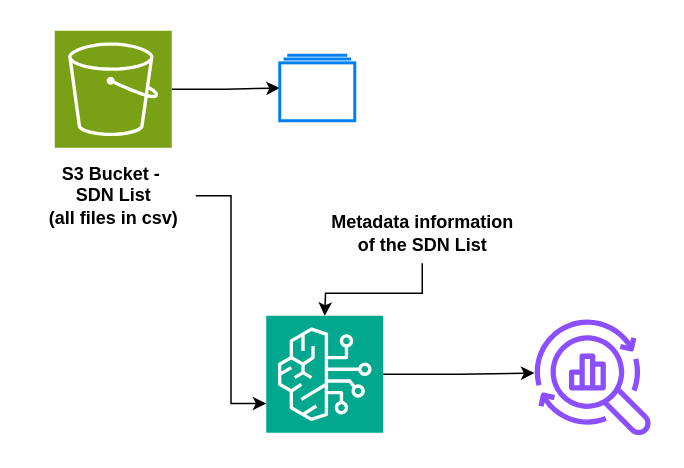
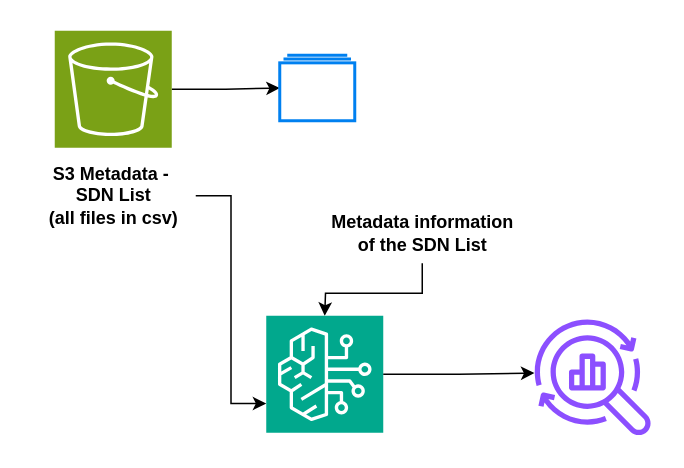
node "S3 Bucket - SDN List (all files in csv)": label "S3 Bucket - SDN List (all files in csv)" -> "S3 Metadata - SDN List (all files in csv)"
